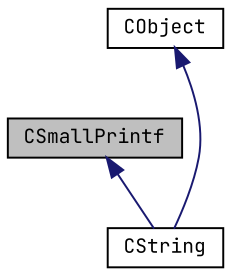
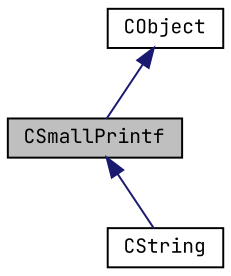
edge "CString" -> "CObject": now "CSmallPrintf" -> "CObject"
